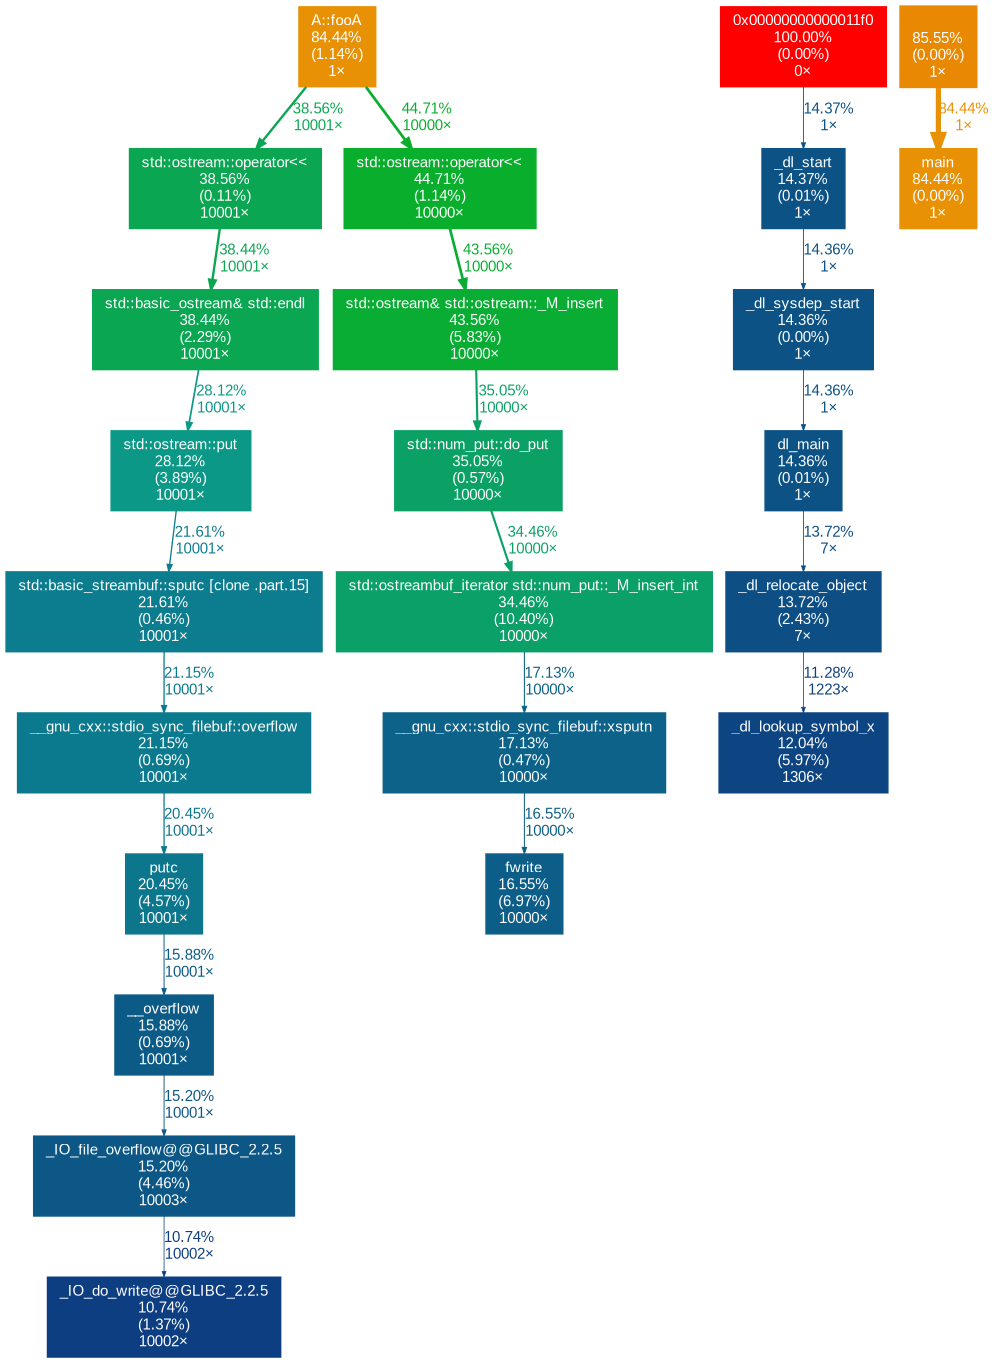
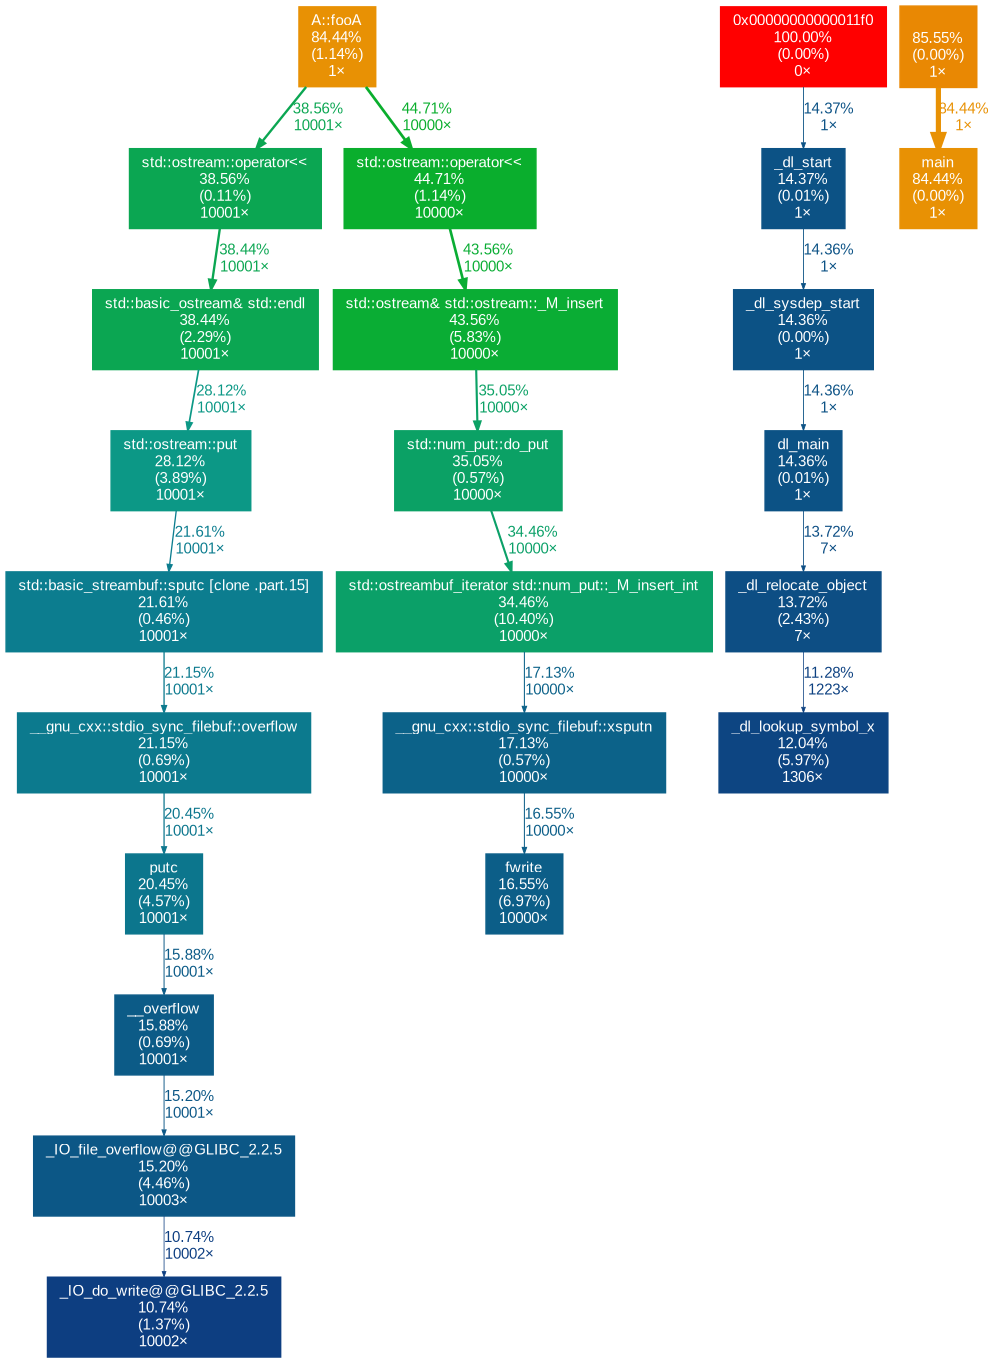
node "__gnu_cxx::stdio_sync_filebuf::xsputn 17.13% (0.47%) 10000×": label "__gnu_cxx::stdio_sync_filebuf::xsputn 17.13% (0.47%) 10000×" -> "__gnu_cxx::stdio_sync_filebuf::xsputn 17.13% (0.57%) 10000×"
